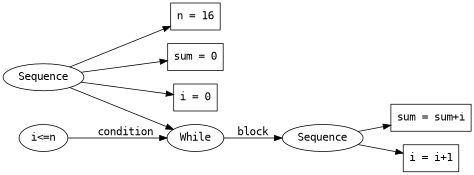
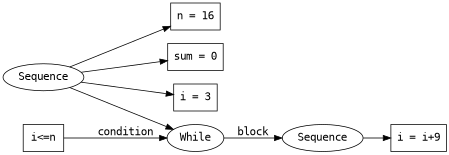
node "i = 0": label "i = 0" -> "i = 3"
node "sum = sum+i": removed
node "i<=n": shape ellipse -> box
node "i = i+1": label "i = i+1" -> "i = i+9"
